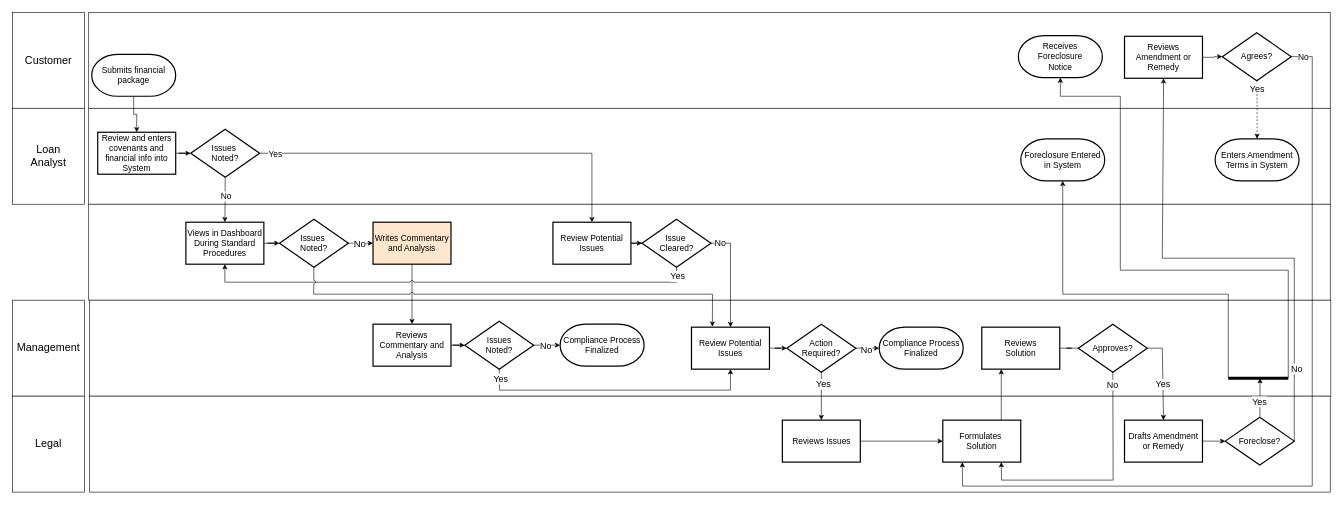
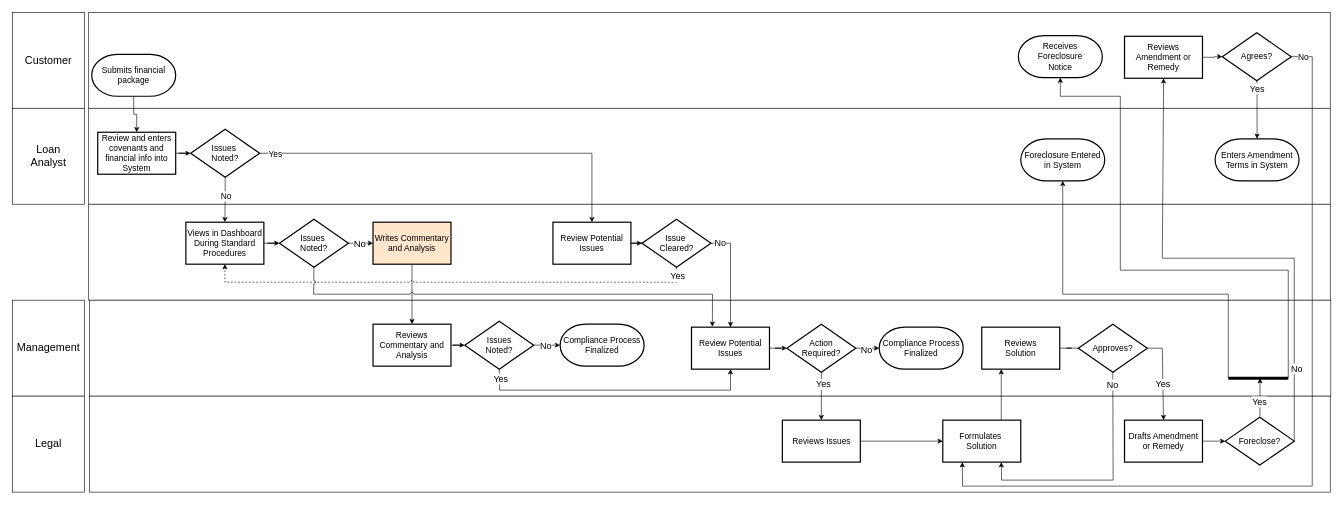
edge "Agrees?" -> "Enters Amendment Terms in System": style dashed -> solid
edge "Issue Cleared?" -> "Views in Dashboard During Standard Procedures": style solid -> dashed
